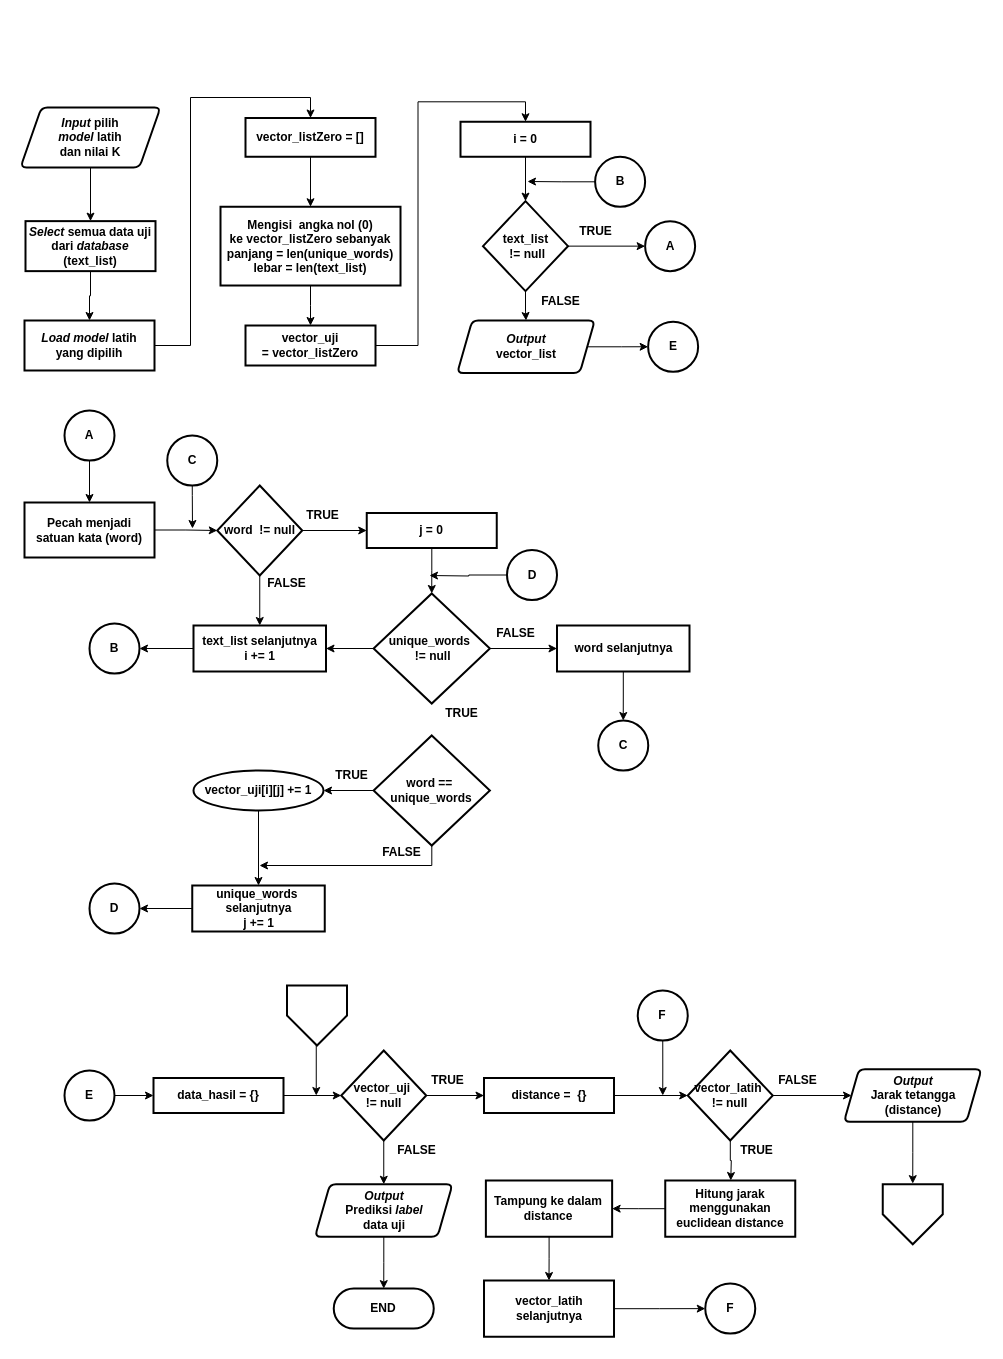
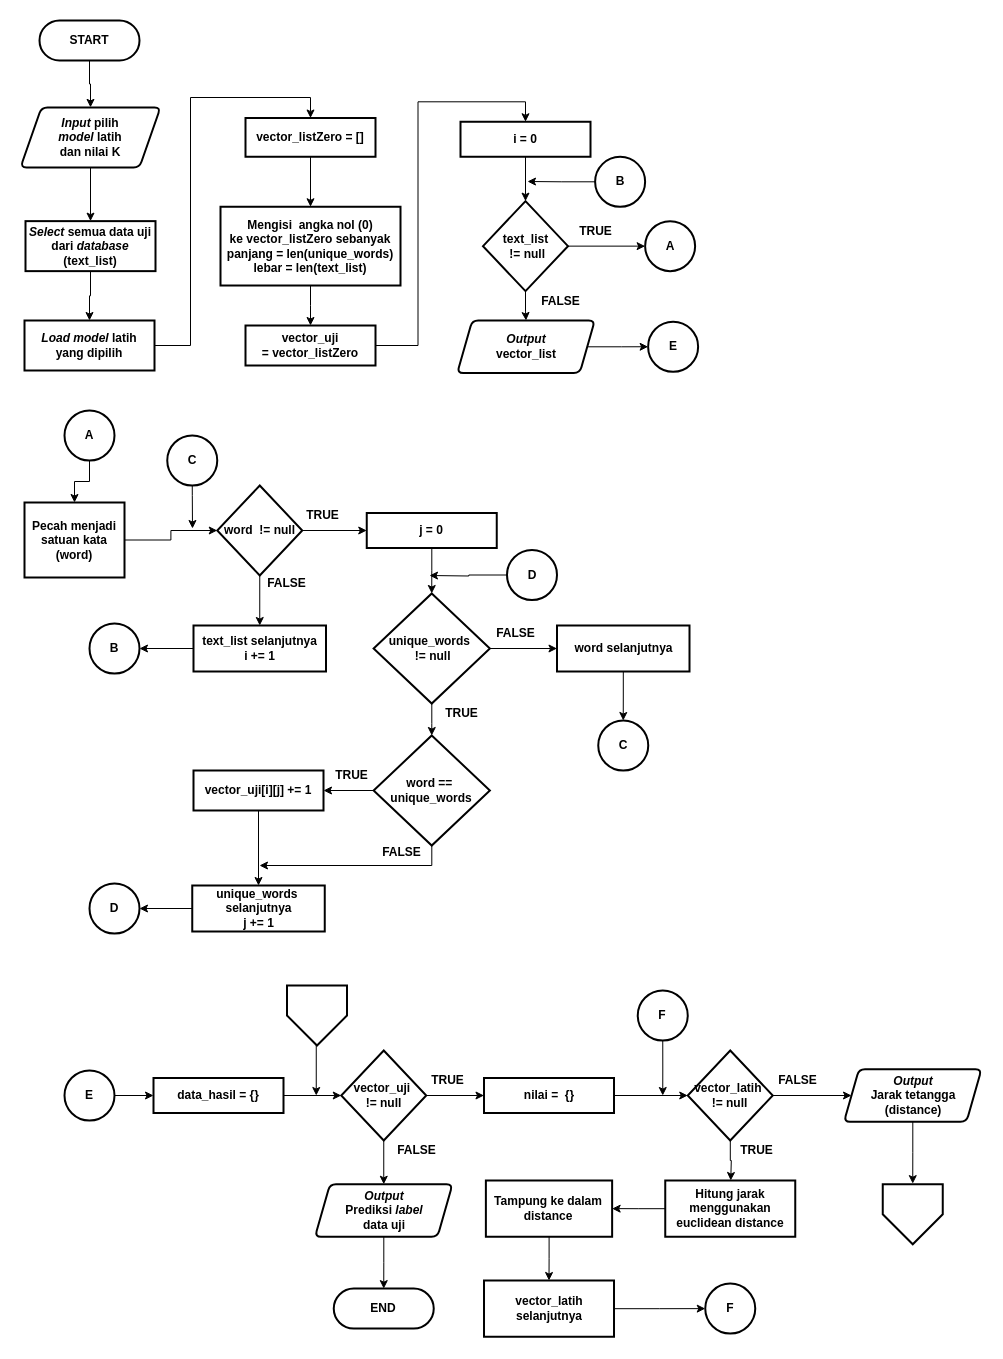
node "START": added
edge "START" -> "Input pilih model latih dan nilai K": added
node "Pecah menjadi satuan kata (word)": size 130x55 -> 100x75
edge "unique_words != null" -> "text_list selanjutnya i += 1": now "unique_words != null" -> "word == unique_words"
node "vector_uji[i][j] += 1": shape ellipse -> rounded rectangle
node "distance = {}": label "distance = {}" -> "nilai = {}"
